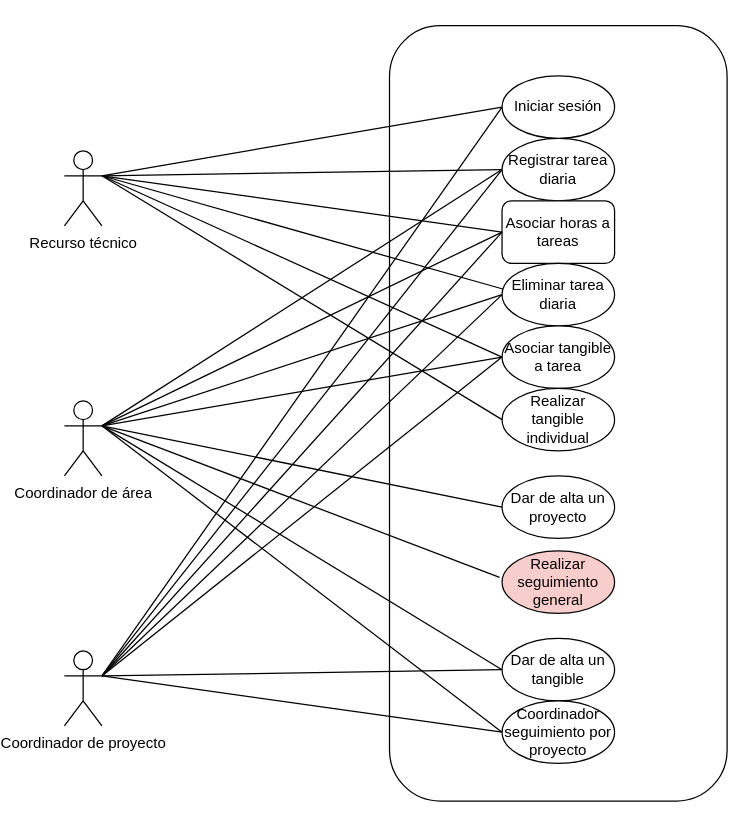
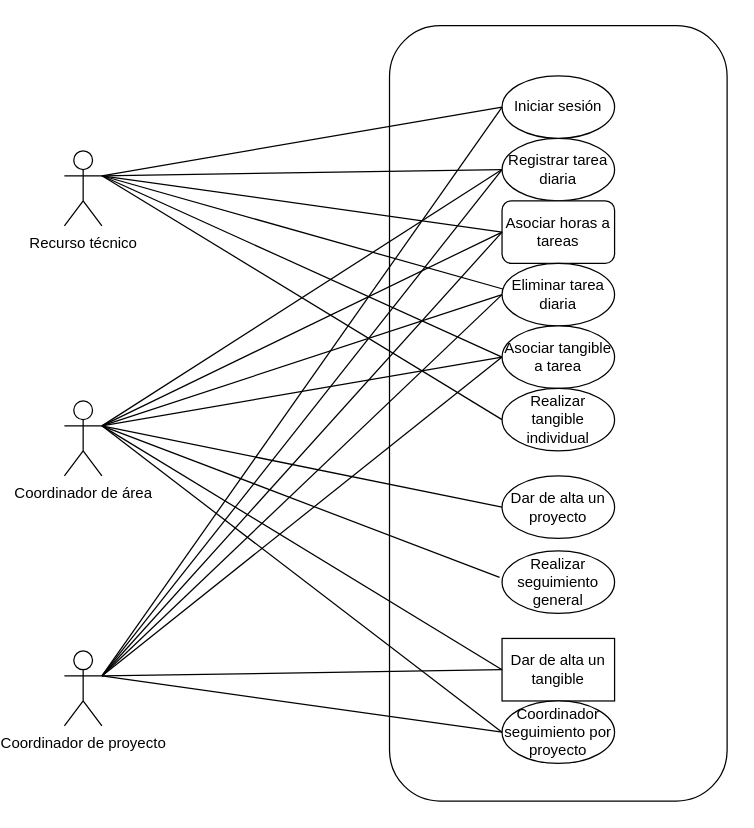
node "Realizar seguimiento general": fillcolor #f8cecc -> #ffffff
node "Dar de alta un tangible": shape ellipse -> rectangle
